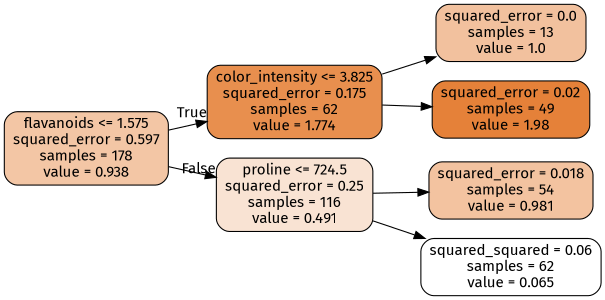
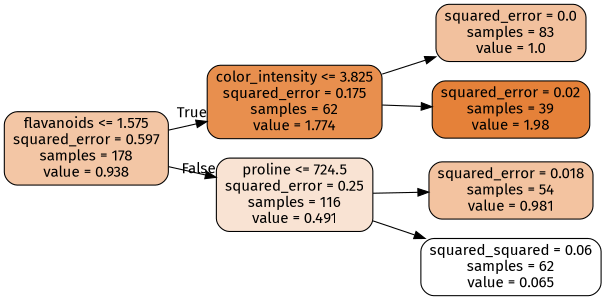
node "squared_error = 0.0 samples = 13 value = 1.0": label "squared_error = 0.0 samples = 13 value = 1.0" -> "squared_error = 0.0 samples = 83 value = 1.0"
node "squared_error = 0.02 samples = 49 value = 1.98": label "squared_error = 0.02 samples = 49 value = 1.98" -> "squared_error = 0.02 samples = 39 value = 1.98"
